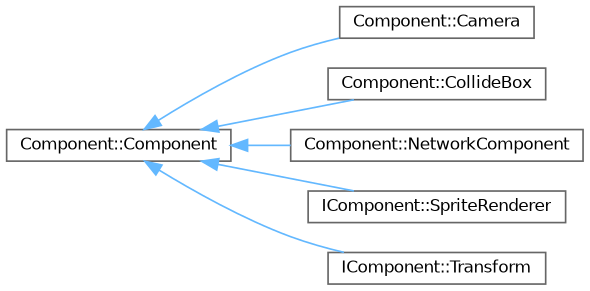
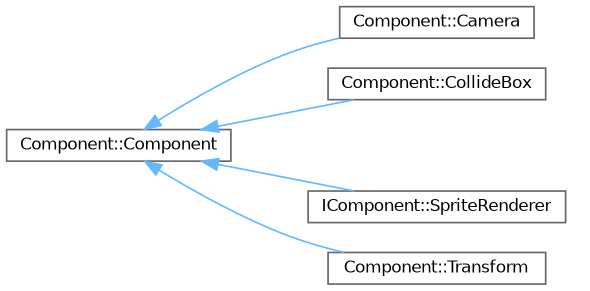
node "Component::NetworkComponent": removed
node "IComponent::Transform": label "IComponent::Transform" -> "Component::Transform"
